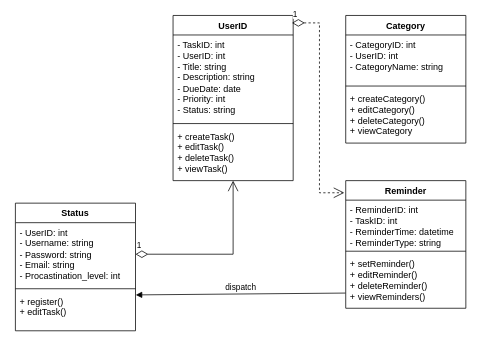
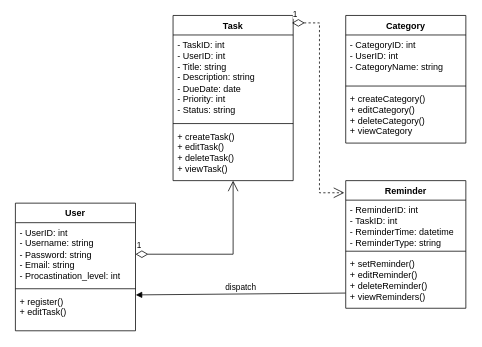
node "UserID": label "UserID" -> "Task"
node "Status": label "Status" -> "User"
